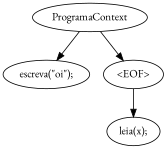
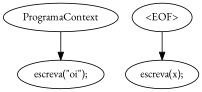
edge "ProgramaContext" -> "<EOF>": removed
node "leia(x);": label "leia(x);" -> "escreva(x);"
